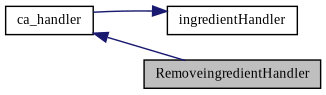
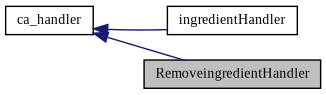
edge "ca_handler" -> "ingredientHandler": reversed
